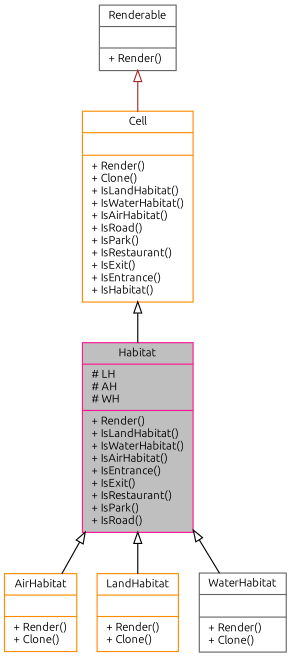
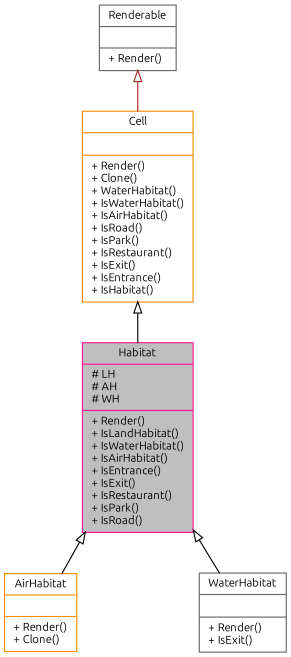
node "Cell": text "+ IsLandHabitat()" -> "+ WaterHabitat()"
node "LandHabitat": removed
node "WaterHabitat": text "+ Clone()" -> "+ IsExit()"
